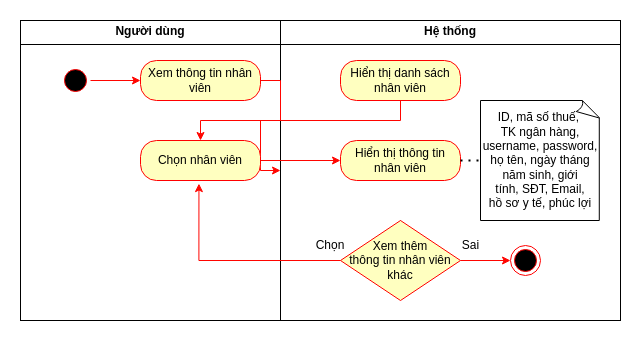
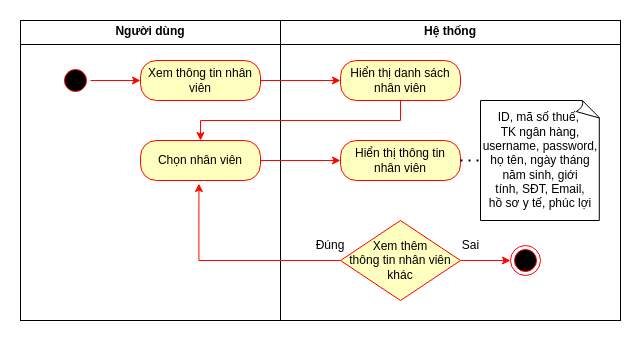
edge "Xem thông tin nhân viên" -> "Hệ thống": now "Xem thông tin nhân viên" -> "Hiển thị danh sách nhân viên"
node "Chọn": label "Chọn" -> "Đúng"
